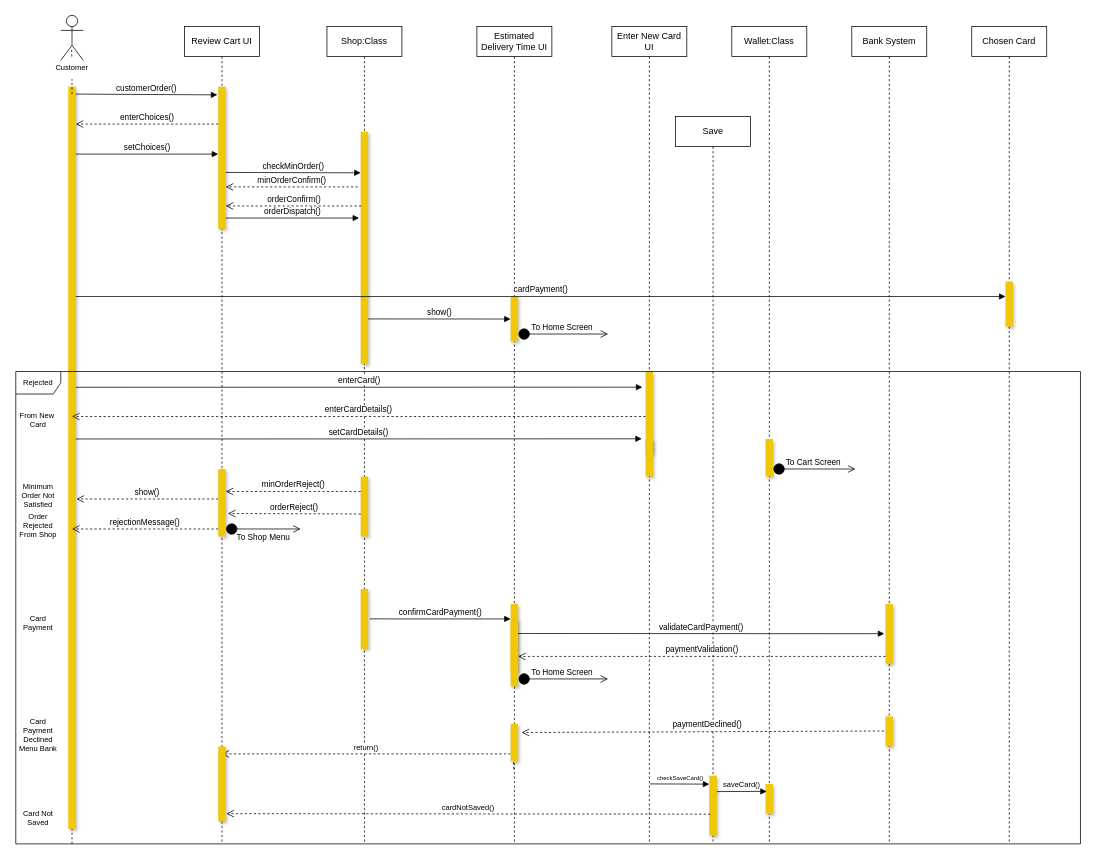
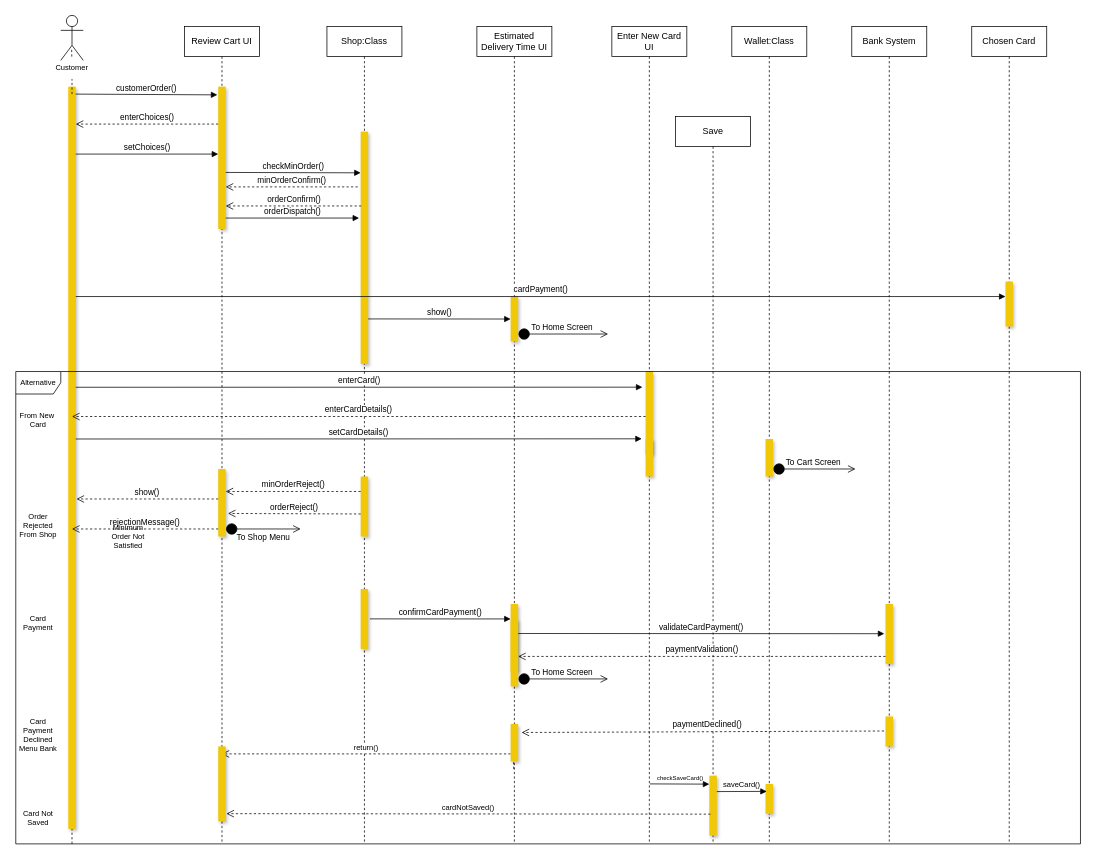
node "Rejected": label "Rejected" -> "Alternative"
node "Minimum Order Not Satisfied": moved (38, 495) -> (128, 537)
